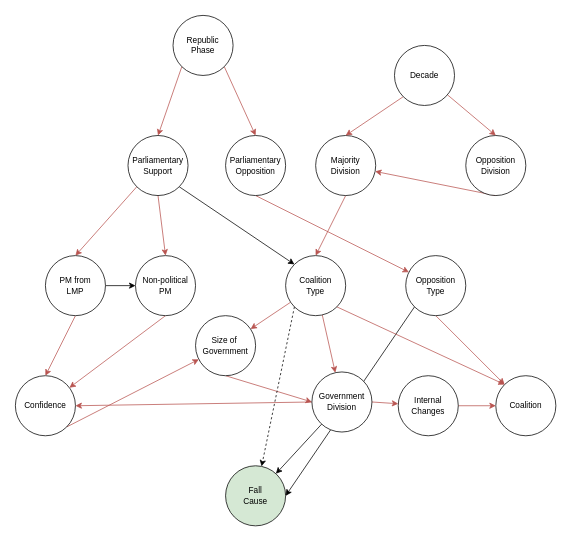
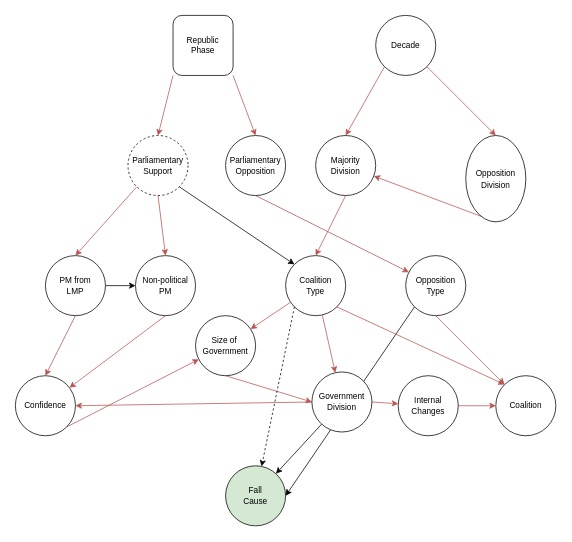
node "Republic Phase": shape ellipse -> rounded rectangle
node "Decade": moved (424, 75) -> (405, 45)
node "Parliamentary Support": style solid -> dashed
node "Opposition Division": size 60x60 -> 60x86
